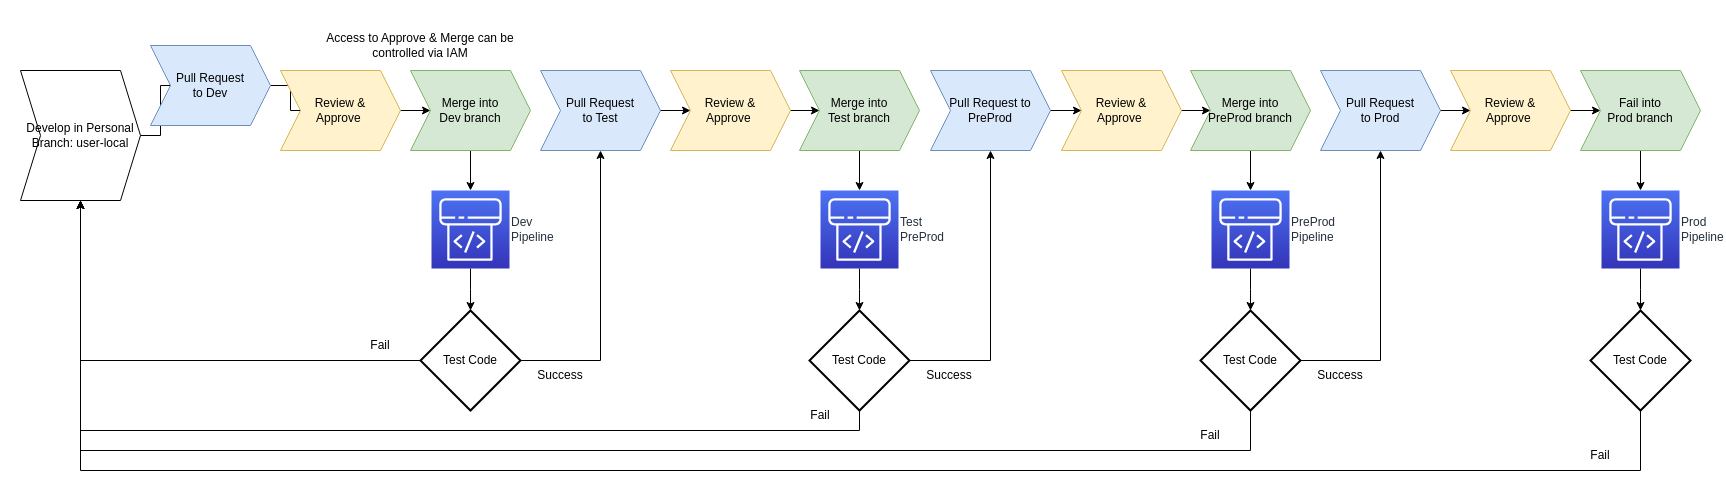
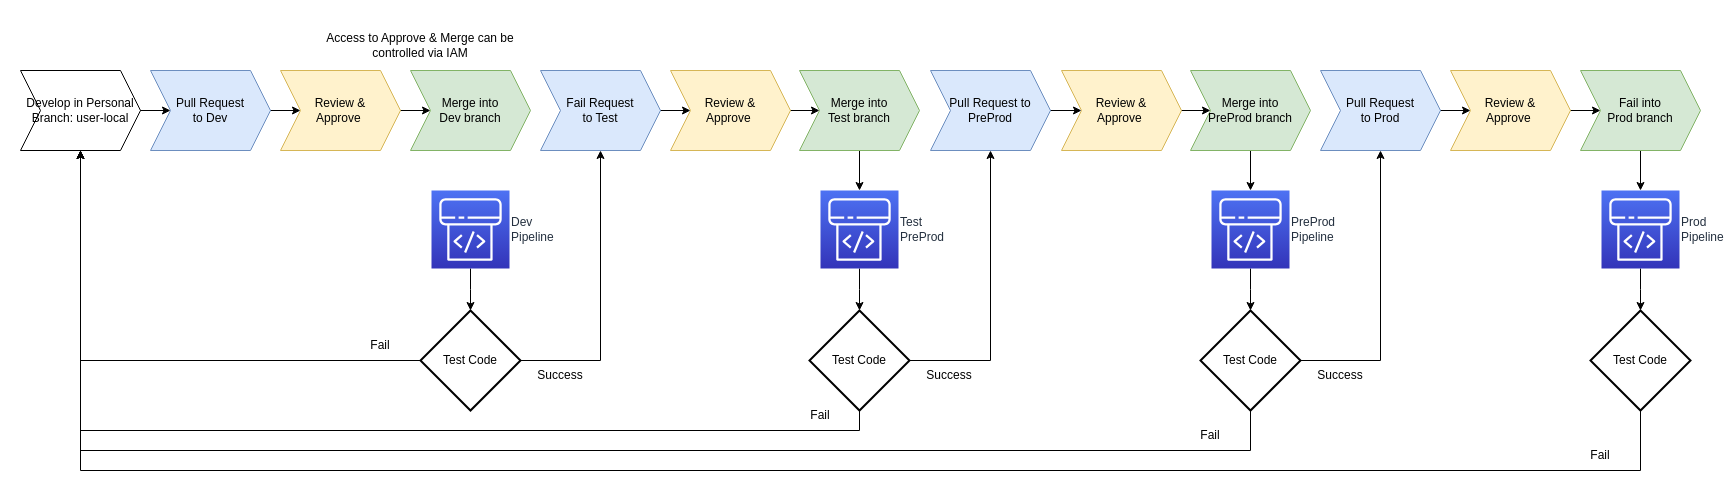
node "Pull Request to Dev": moved (211, 86) -> (211, 111)
node "Pull Request to Test": label "Pull Request to Test" -> "Fail Request to Test"
node "Develop in Personal Branch: user-local": size 120x130 -> 120x80
edge "Merge into Dev branch" -> "Dev Pipeline": removed
